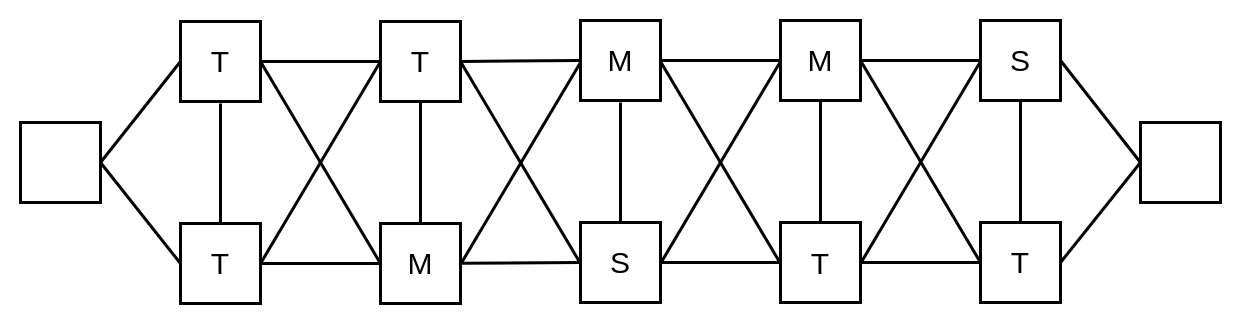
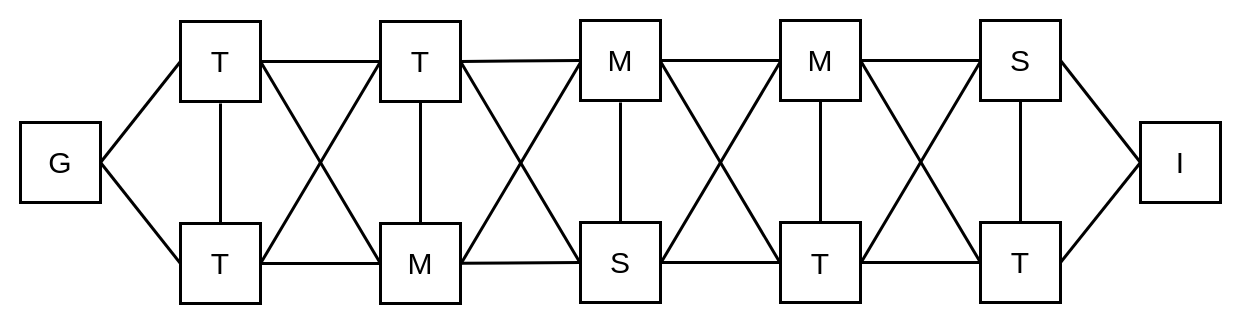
node "G": added
node "I": added
